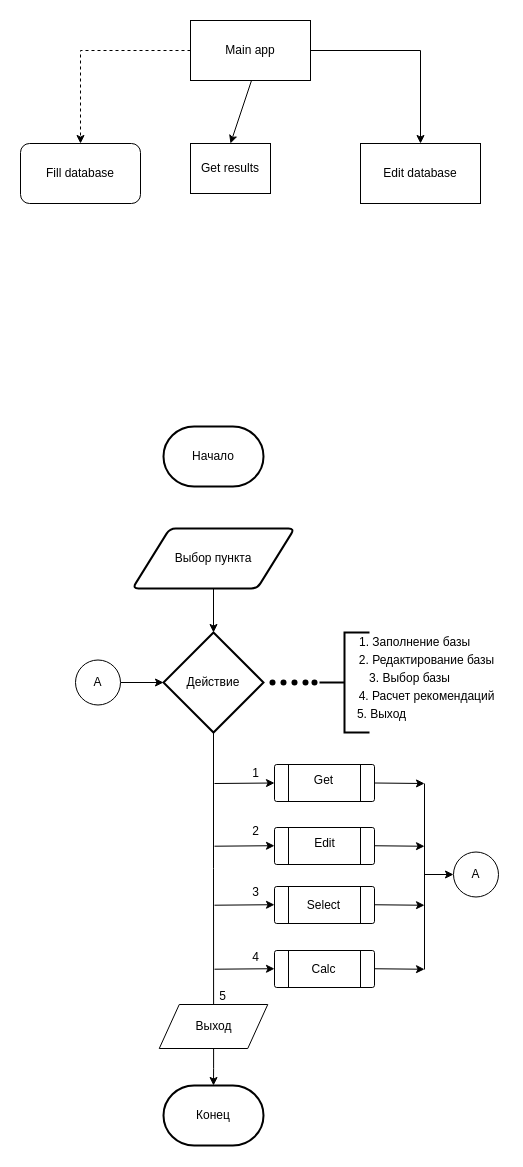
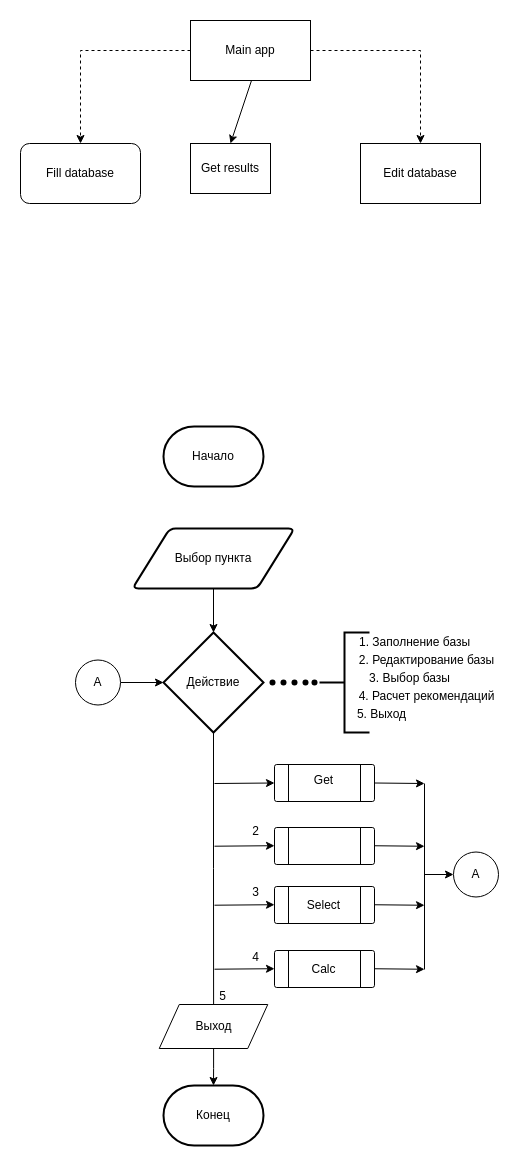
edge "Main app" -> "Edit database": style solid -> dashed
node "1": removed
node "Edit": removed
